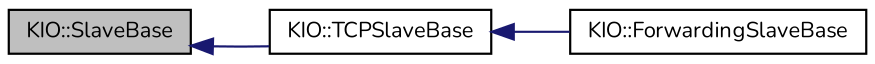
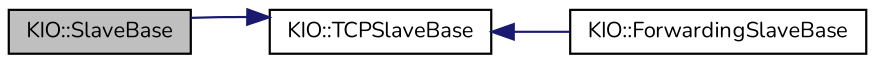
edge "KIO::TCPSlaveBase" -> "KIO::SlaveBase": reversed
